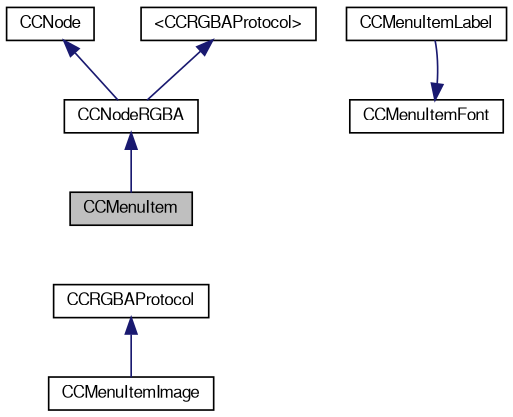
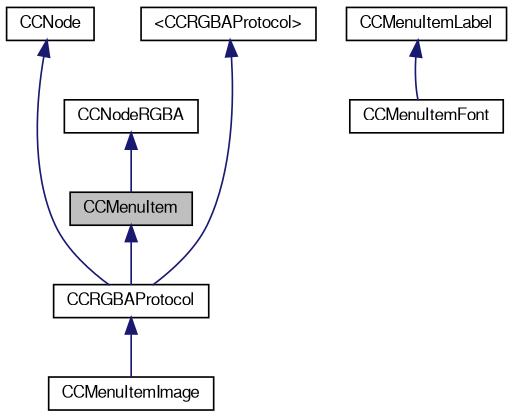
edge "CCMenuItemLabel" -> "CCMenuItemFont": reversed
edge "CCNodeRGBA" -> "<CCRGBAProtocol>": now "CCRGBAProtocol" -> "<CCRGBAProtocol>"
edge "CCNodeRGBA" -> "CCNode": now "CCRGBAProtocol" -> "CCNode"
edge "CCRGBAProtocol" -> "CCMenuItem": added
